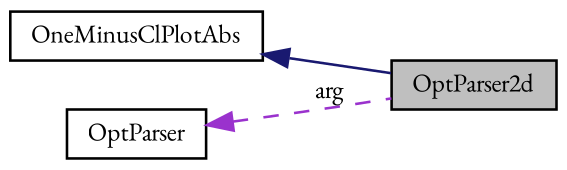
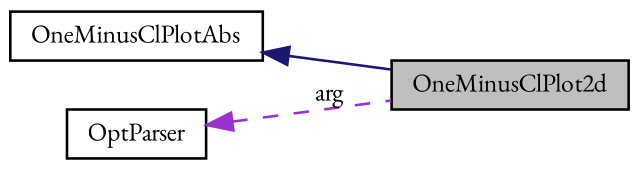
node "OptParser2d": label "OptParser2d" -> "OneMinusClPlot2d"
